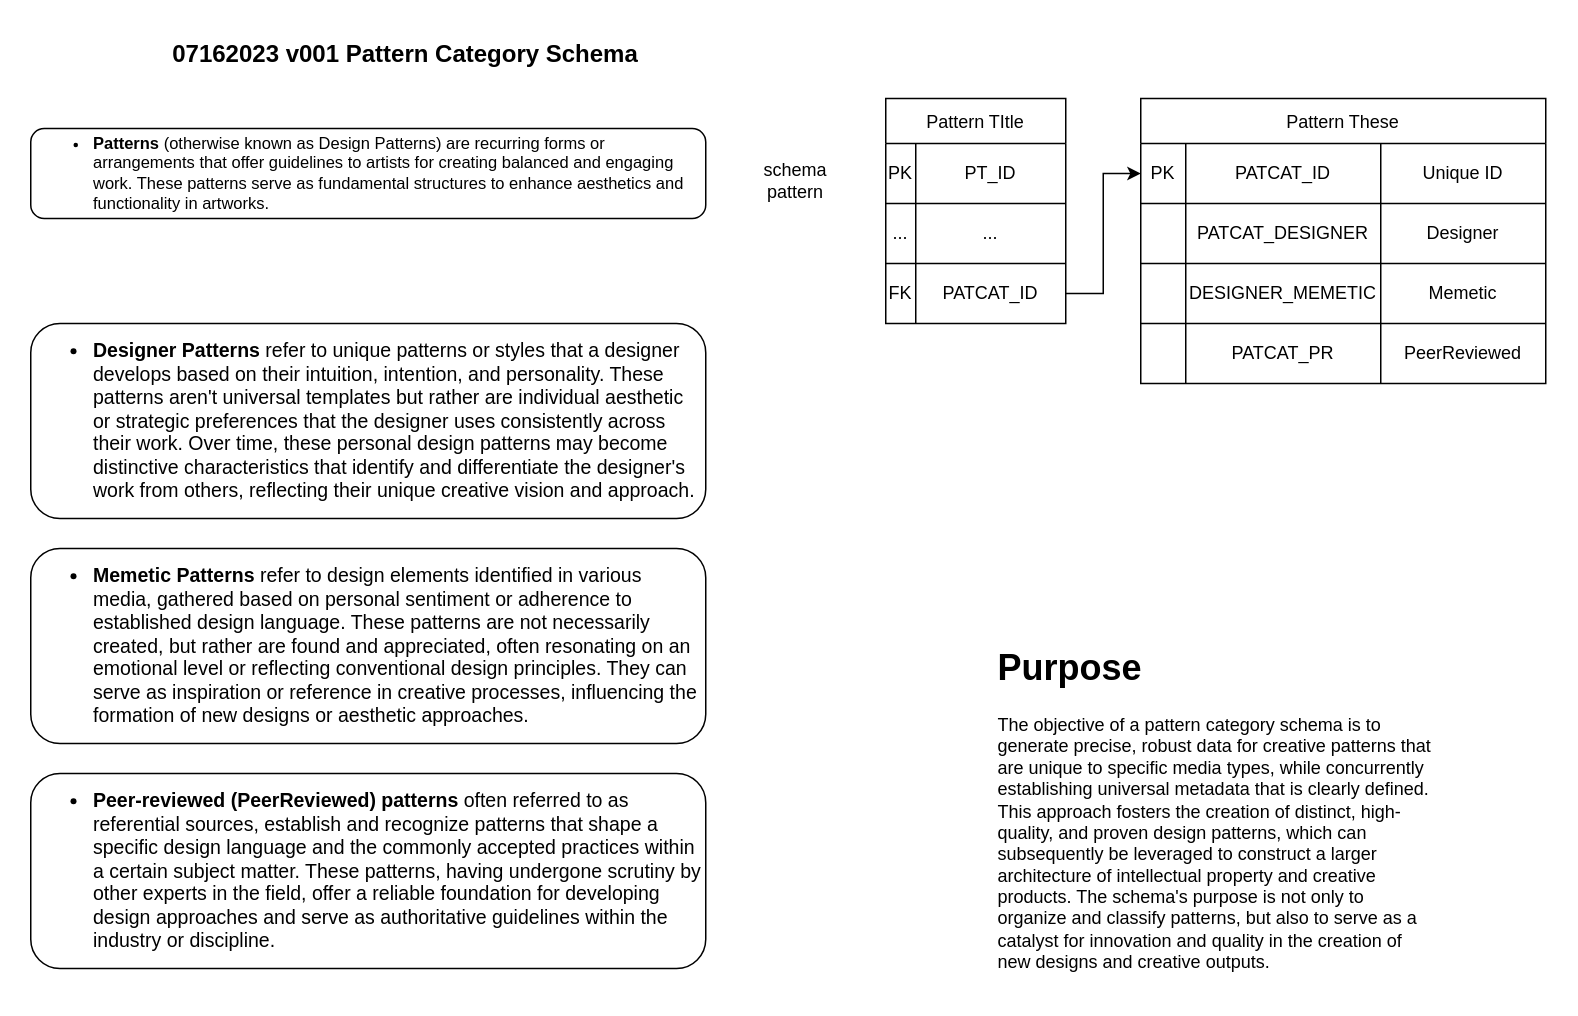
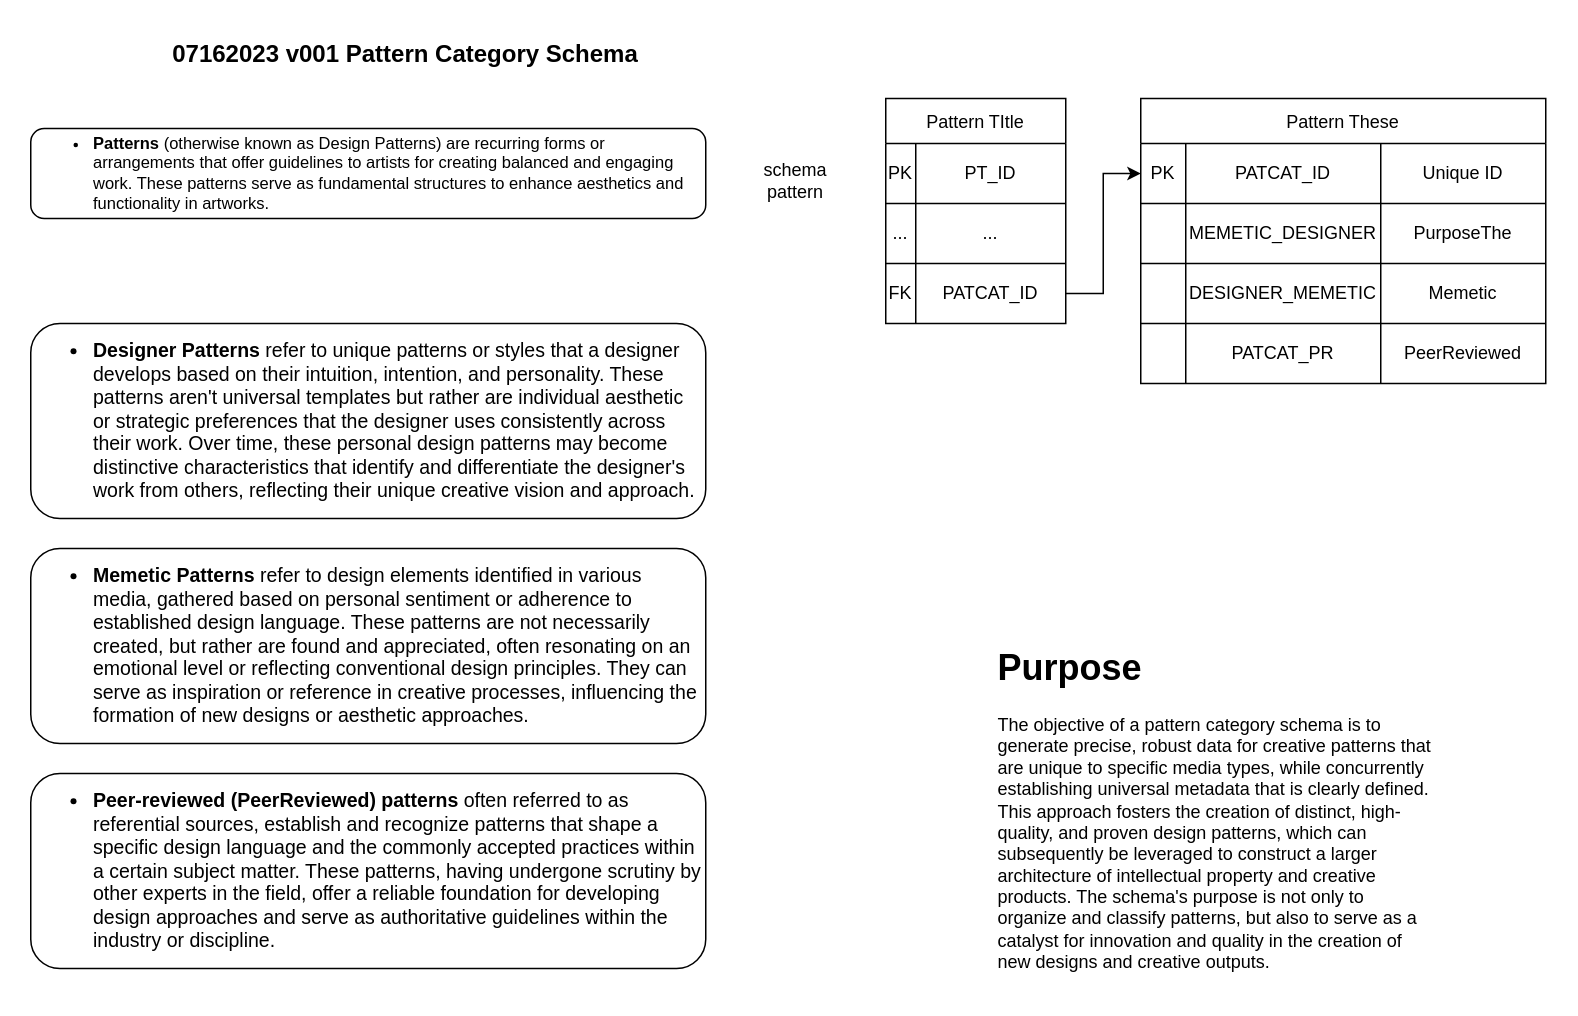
node "PATCAT_DESIGNER": label "PATCAT_DESIGNER" -> "MEMETIC_DESIGNER"
node "Designer": label "Designer" -> "PurposeThe"
